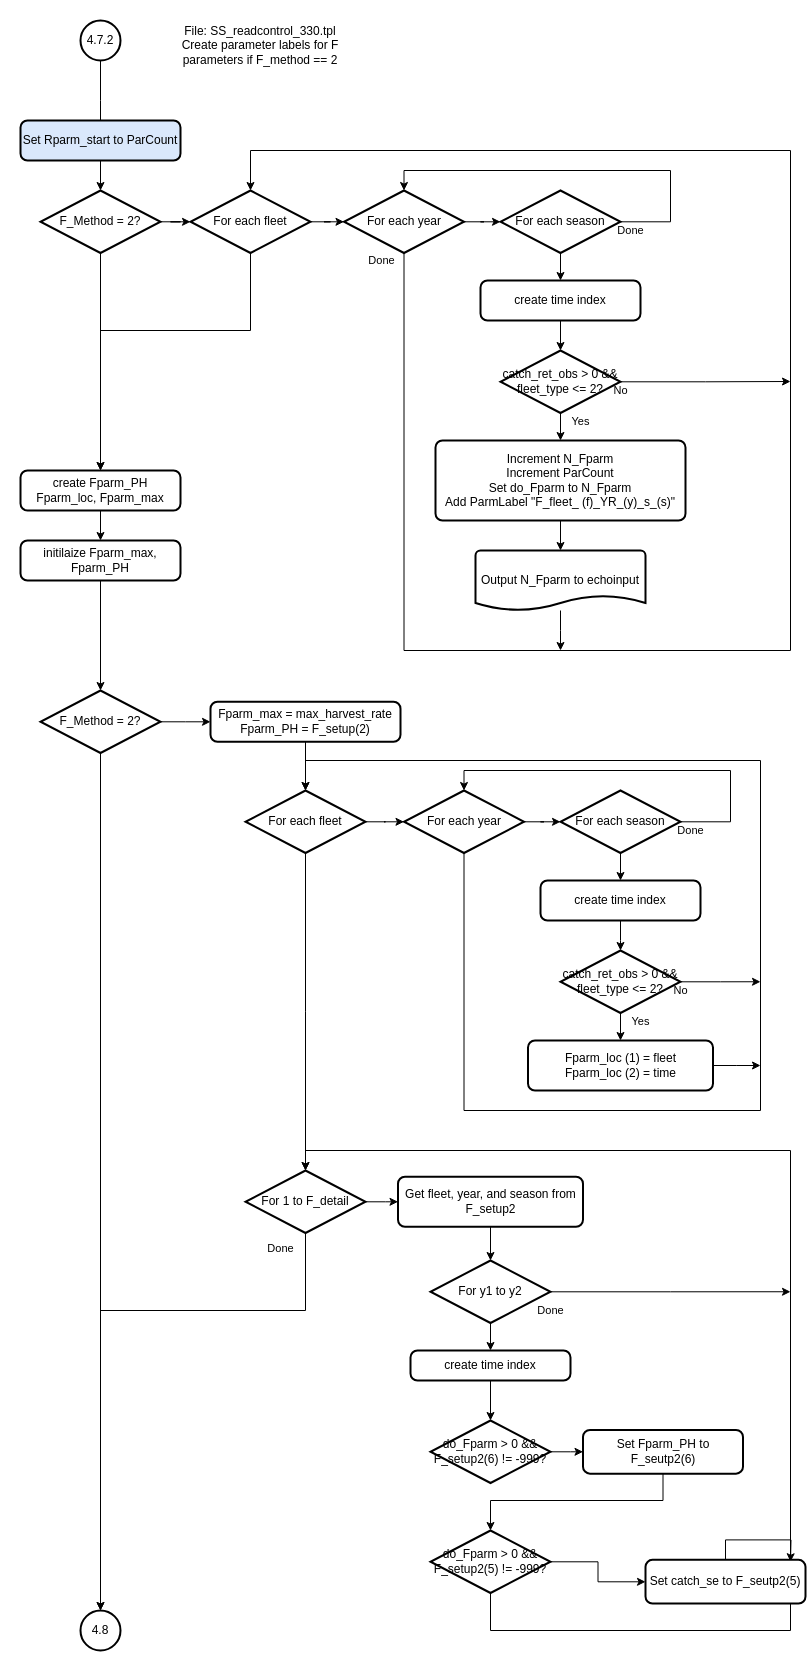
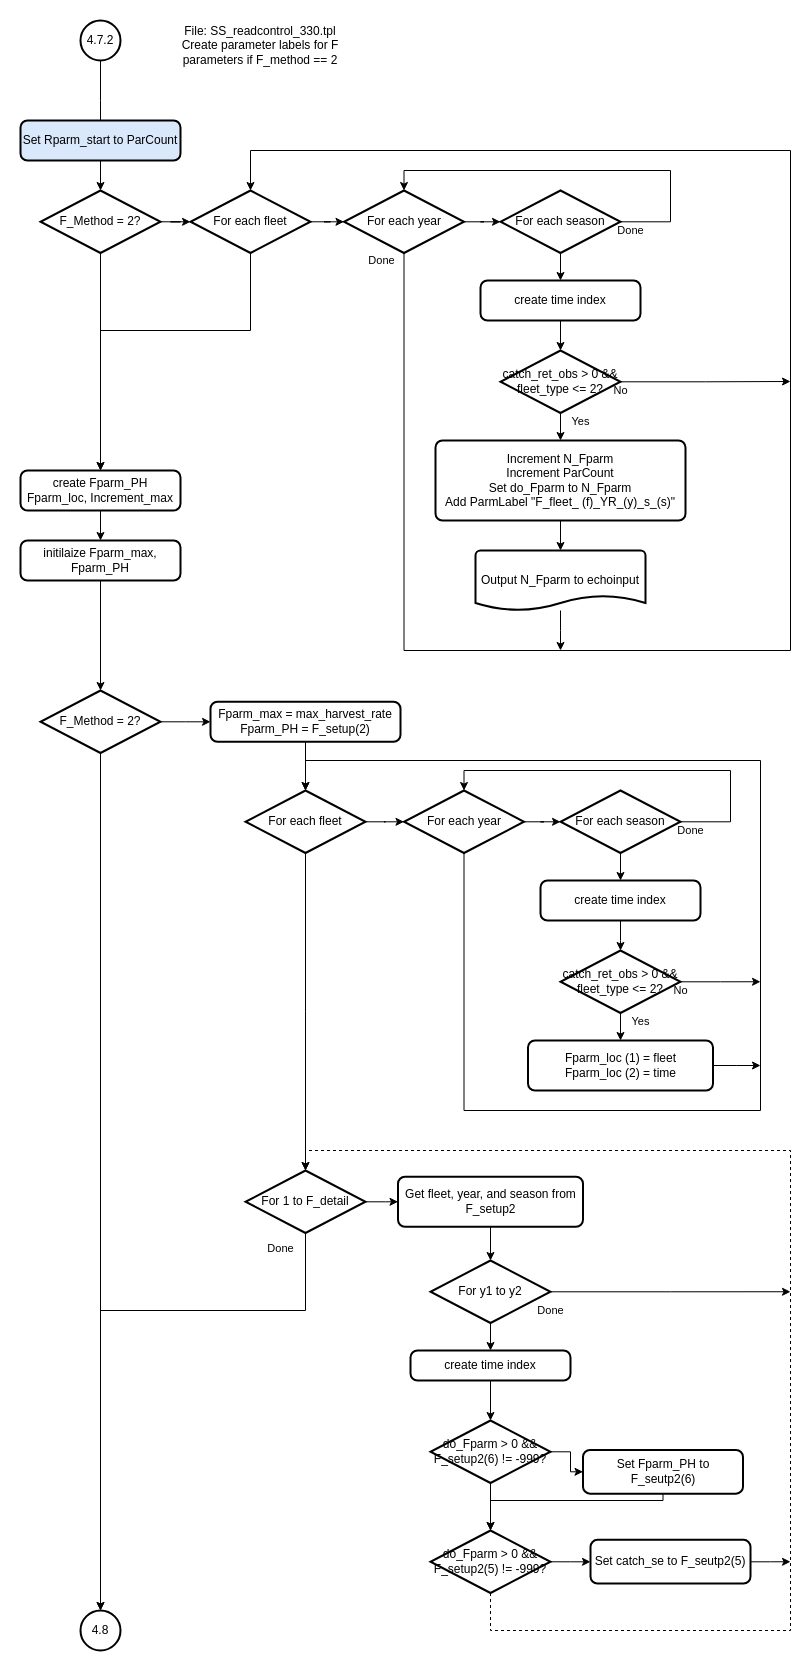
node "create Fparm_PH Fparm_loc, Fparm_max": label "create Fparm_PH Fparm_loc, Fparm_max" -> "create Fparm_PH Fparm_loc, Increment_max"
edge "do_Fparm > 0 && F_setup2(5) != -999?" -> "For 1 to F_detail": style solid -> dashed
node "Set Fparm_PH to F_seutp2(6)": moved (663, 1452) -> (663, 1472)
edge "do_Fparm > 0 && F_setup2(6) != -999?" -> "do_Fparm > 0 && F_setup2(5) != -999?": added
node "Set catch_se to F_seutp2(5)": moved (726, 1582) -> (671, 1562)
